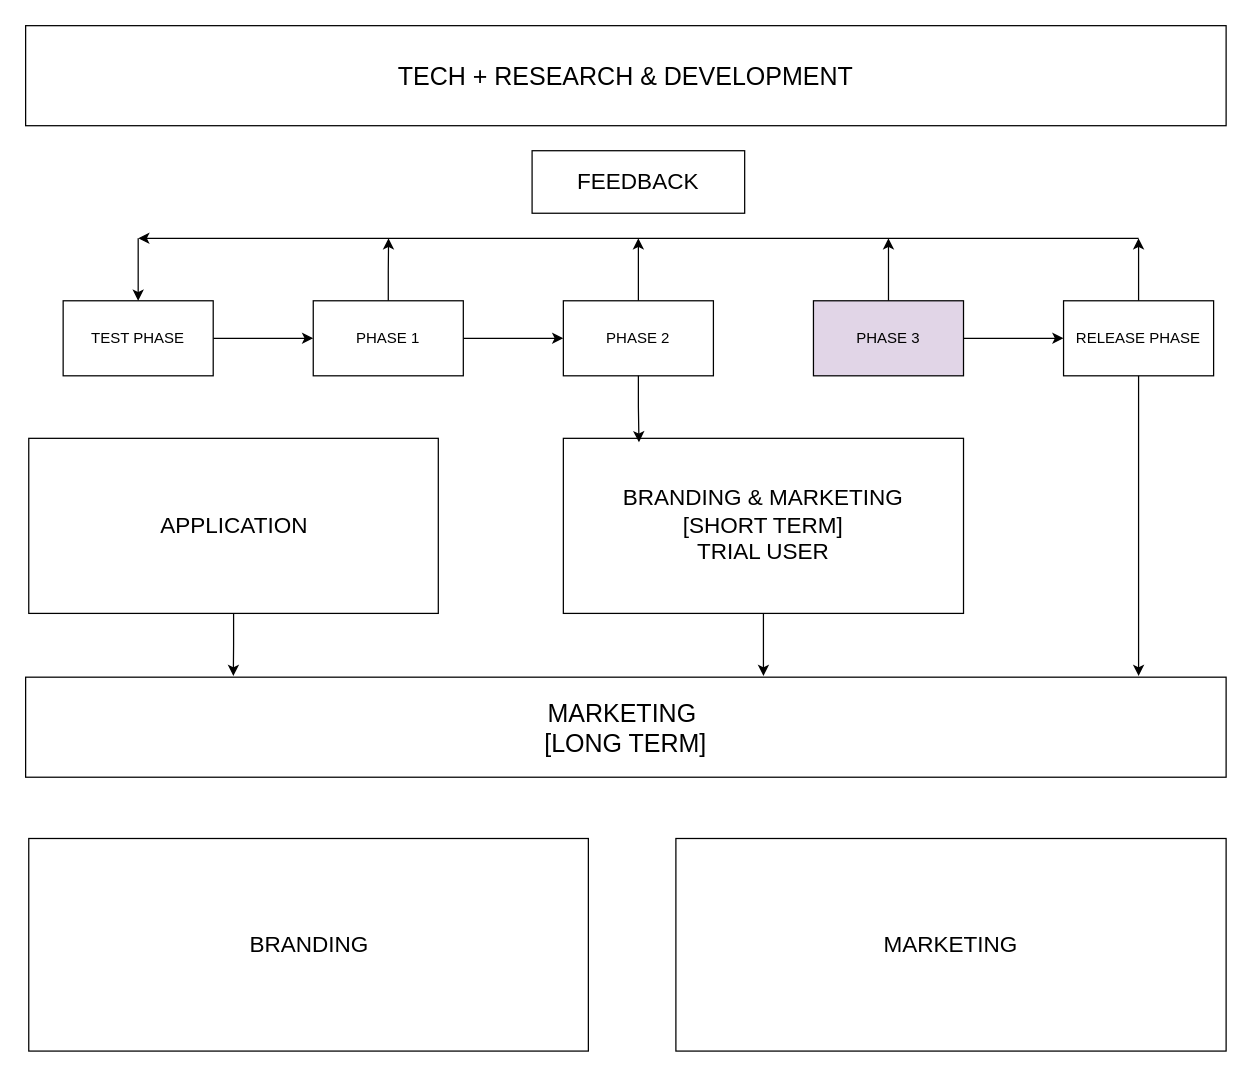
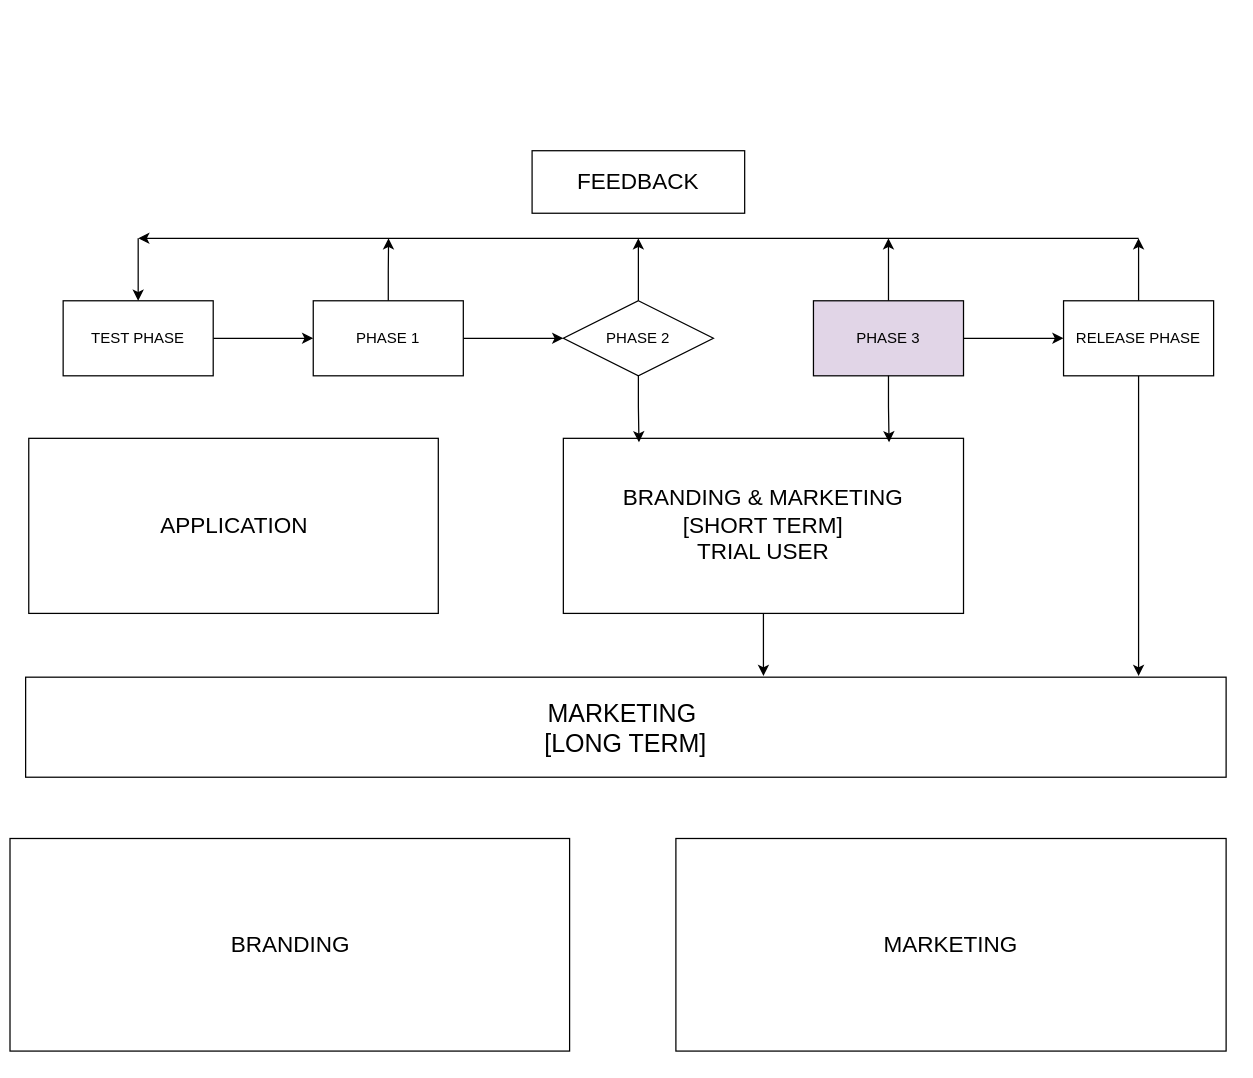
node "TECH + RESEARCH & DEVELOPMENT": removed
node "PHASE 2": shape rectangle -> diamond
edge "PHASE 3" -> "BRANDING & MARKETING [SHORT TERM] TRIAL USER": added
edge "APPLICATION" -> "MARKETING [LONG TERM]": removed
node "BRANDING": moved (308, 944) -> (290, 944)
